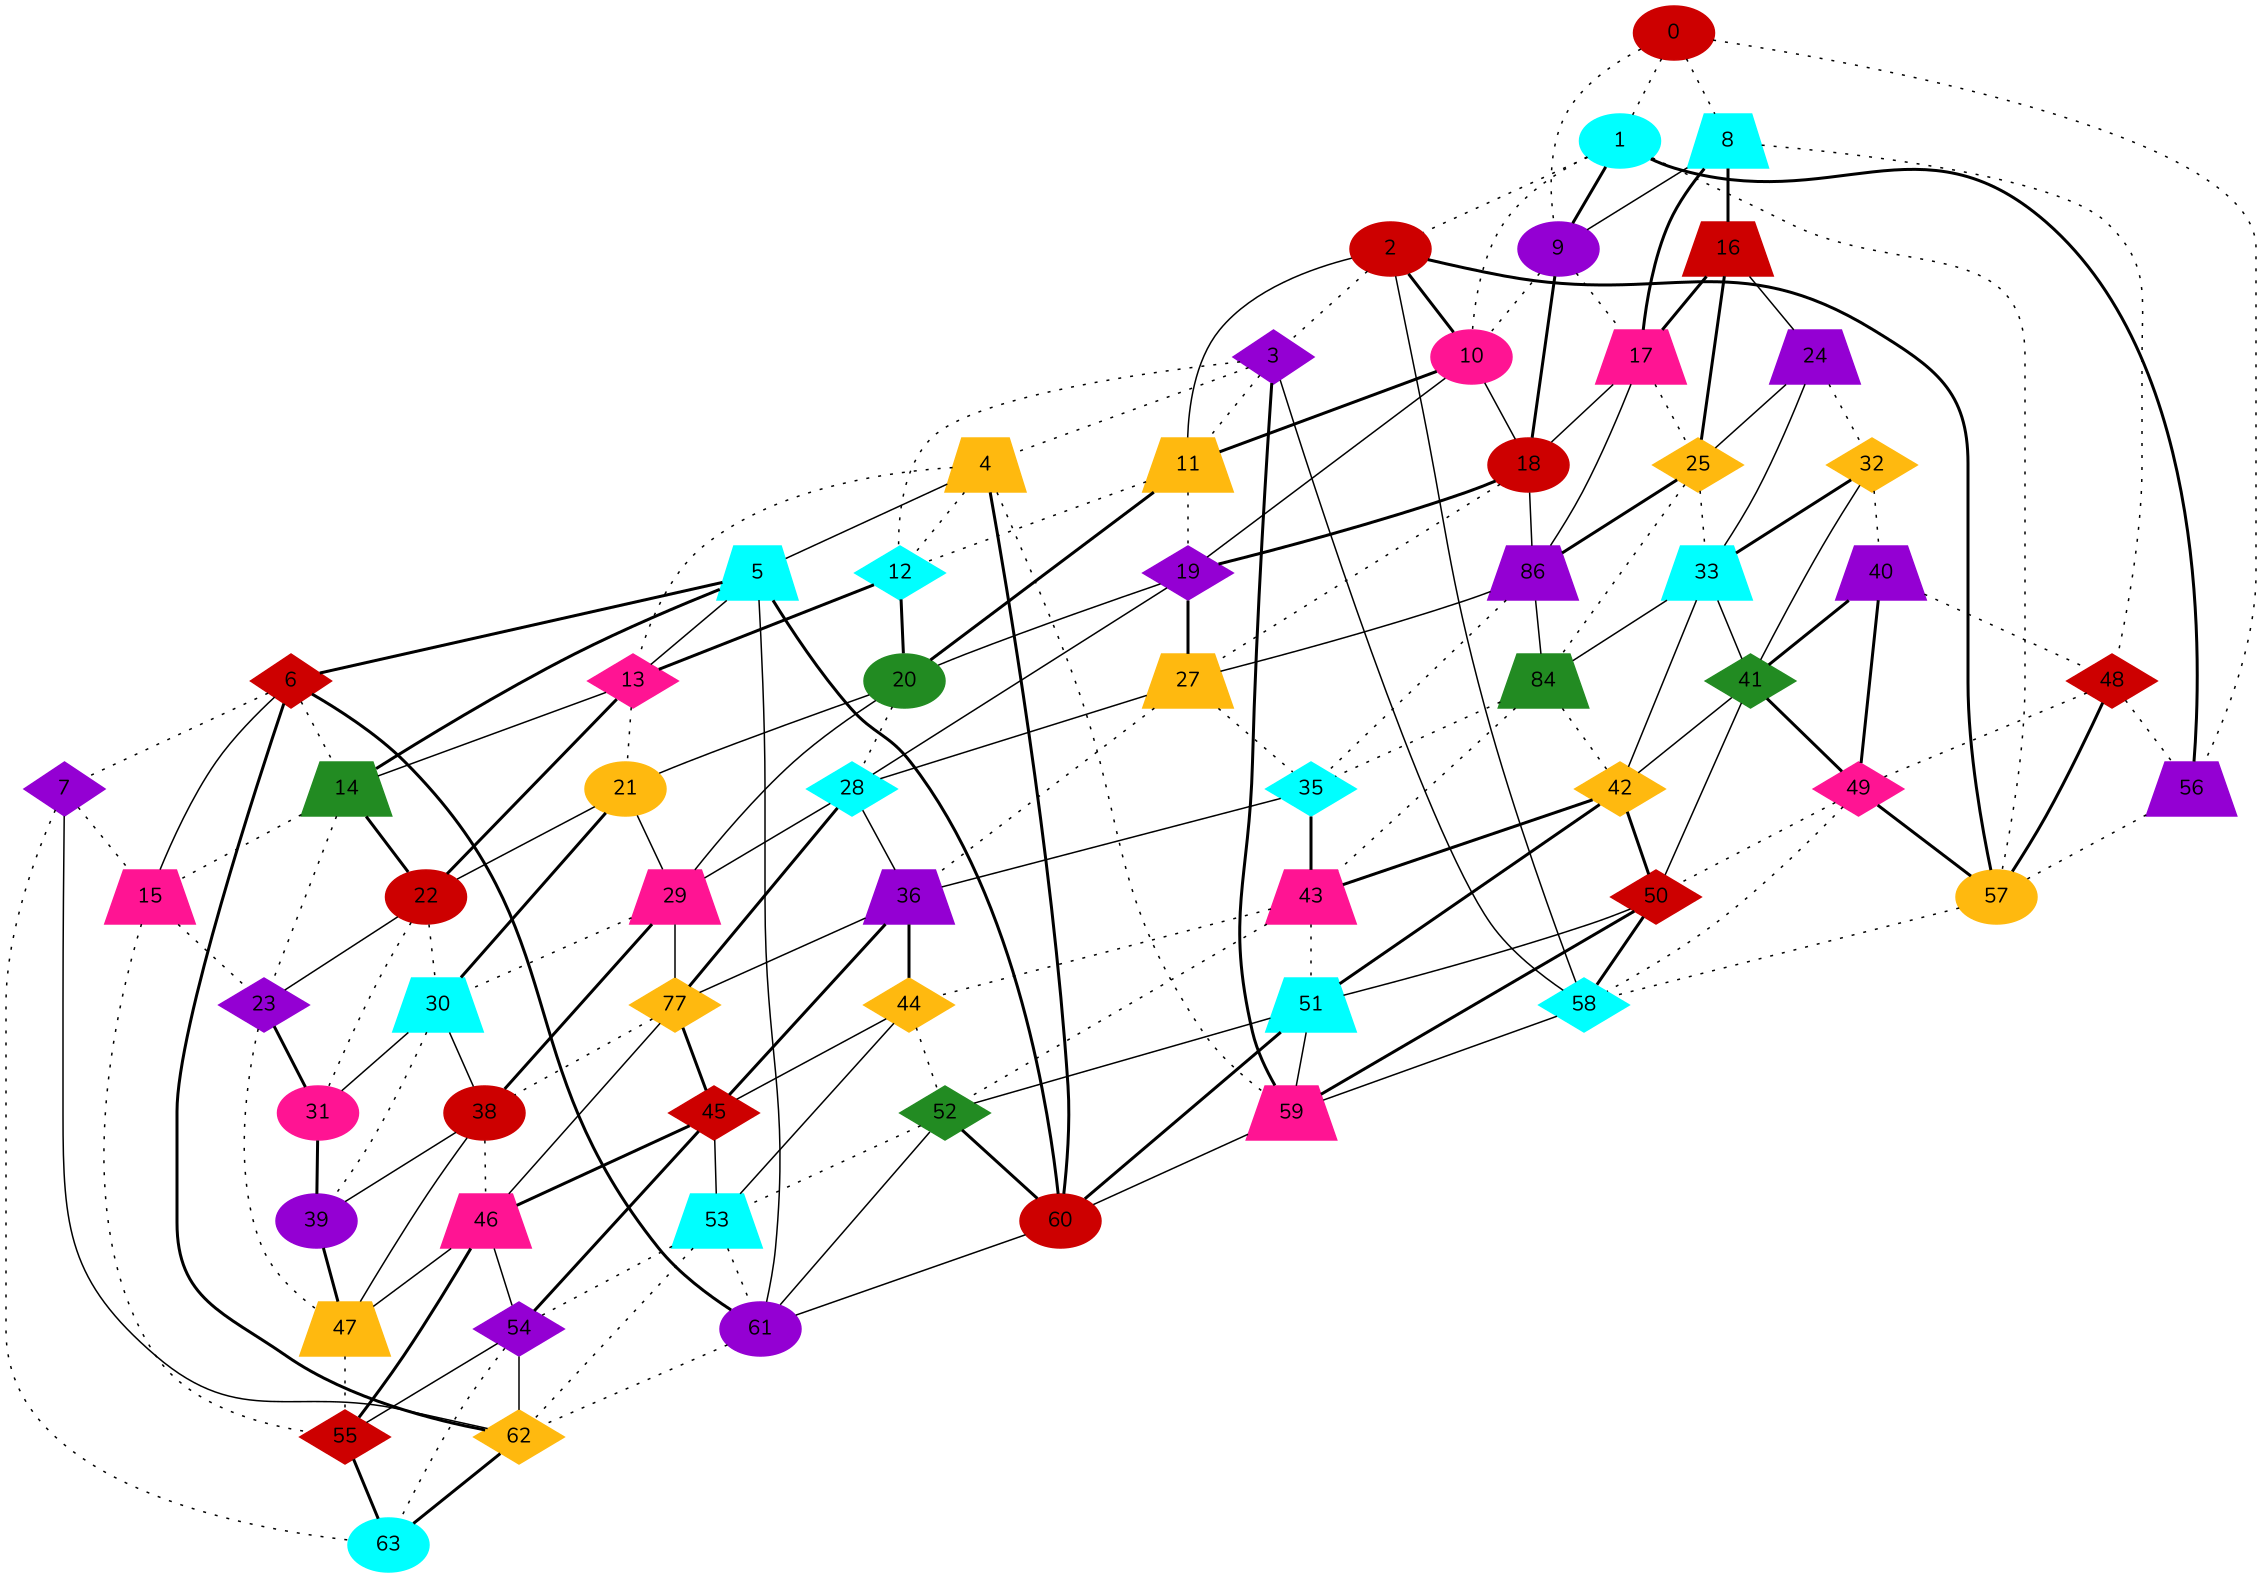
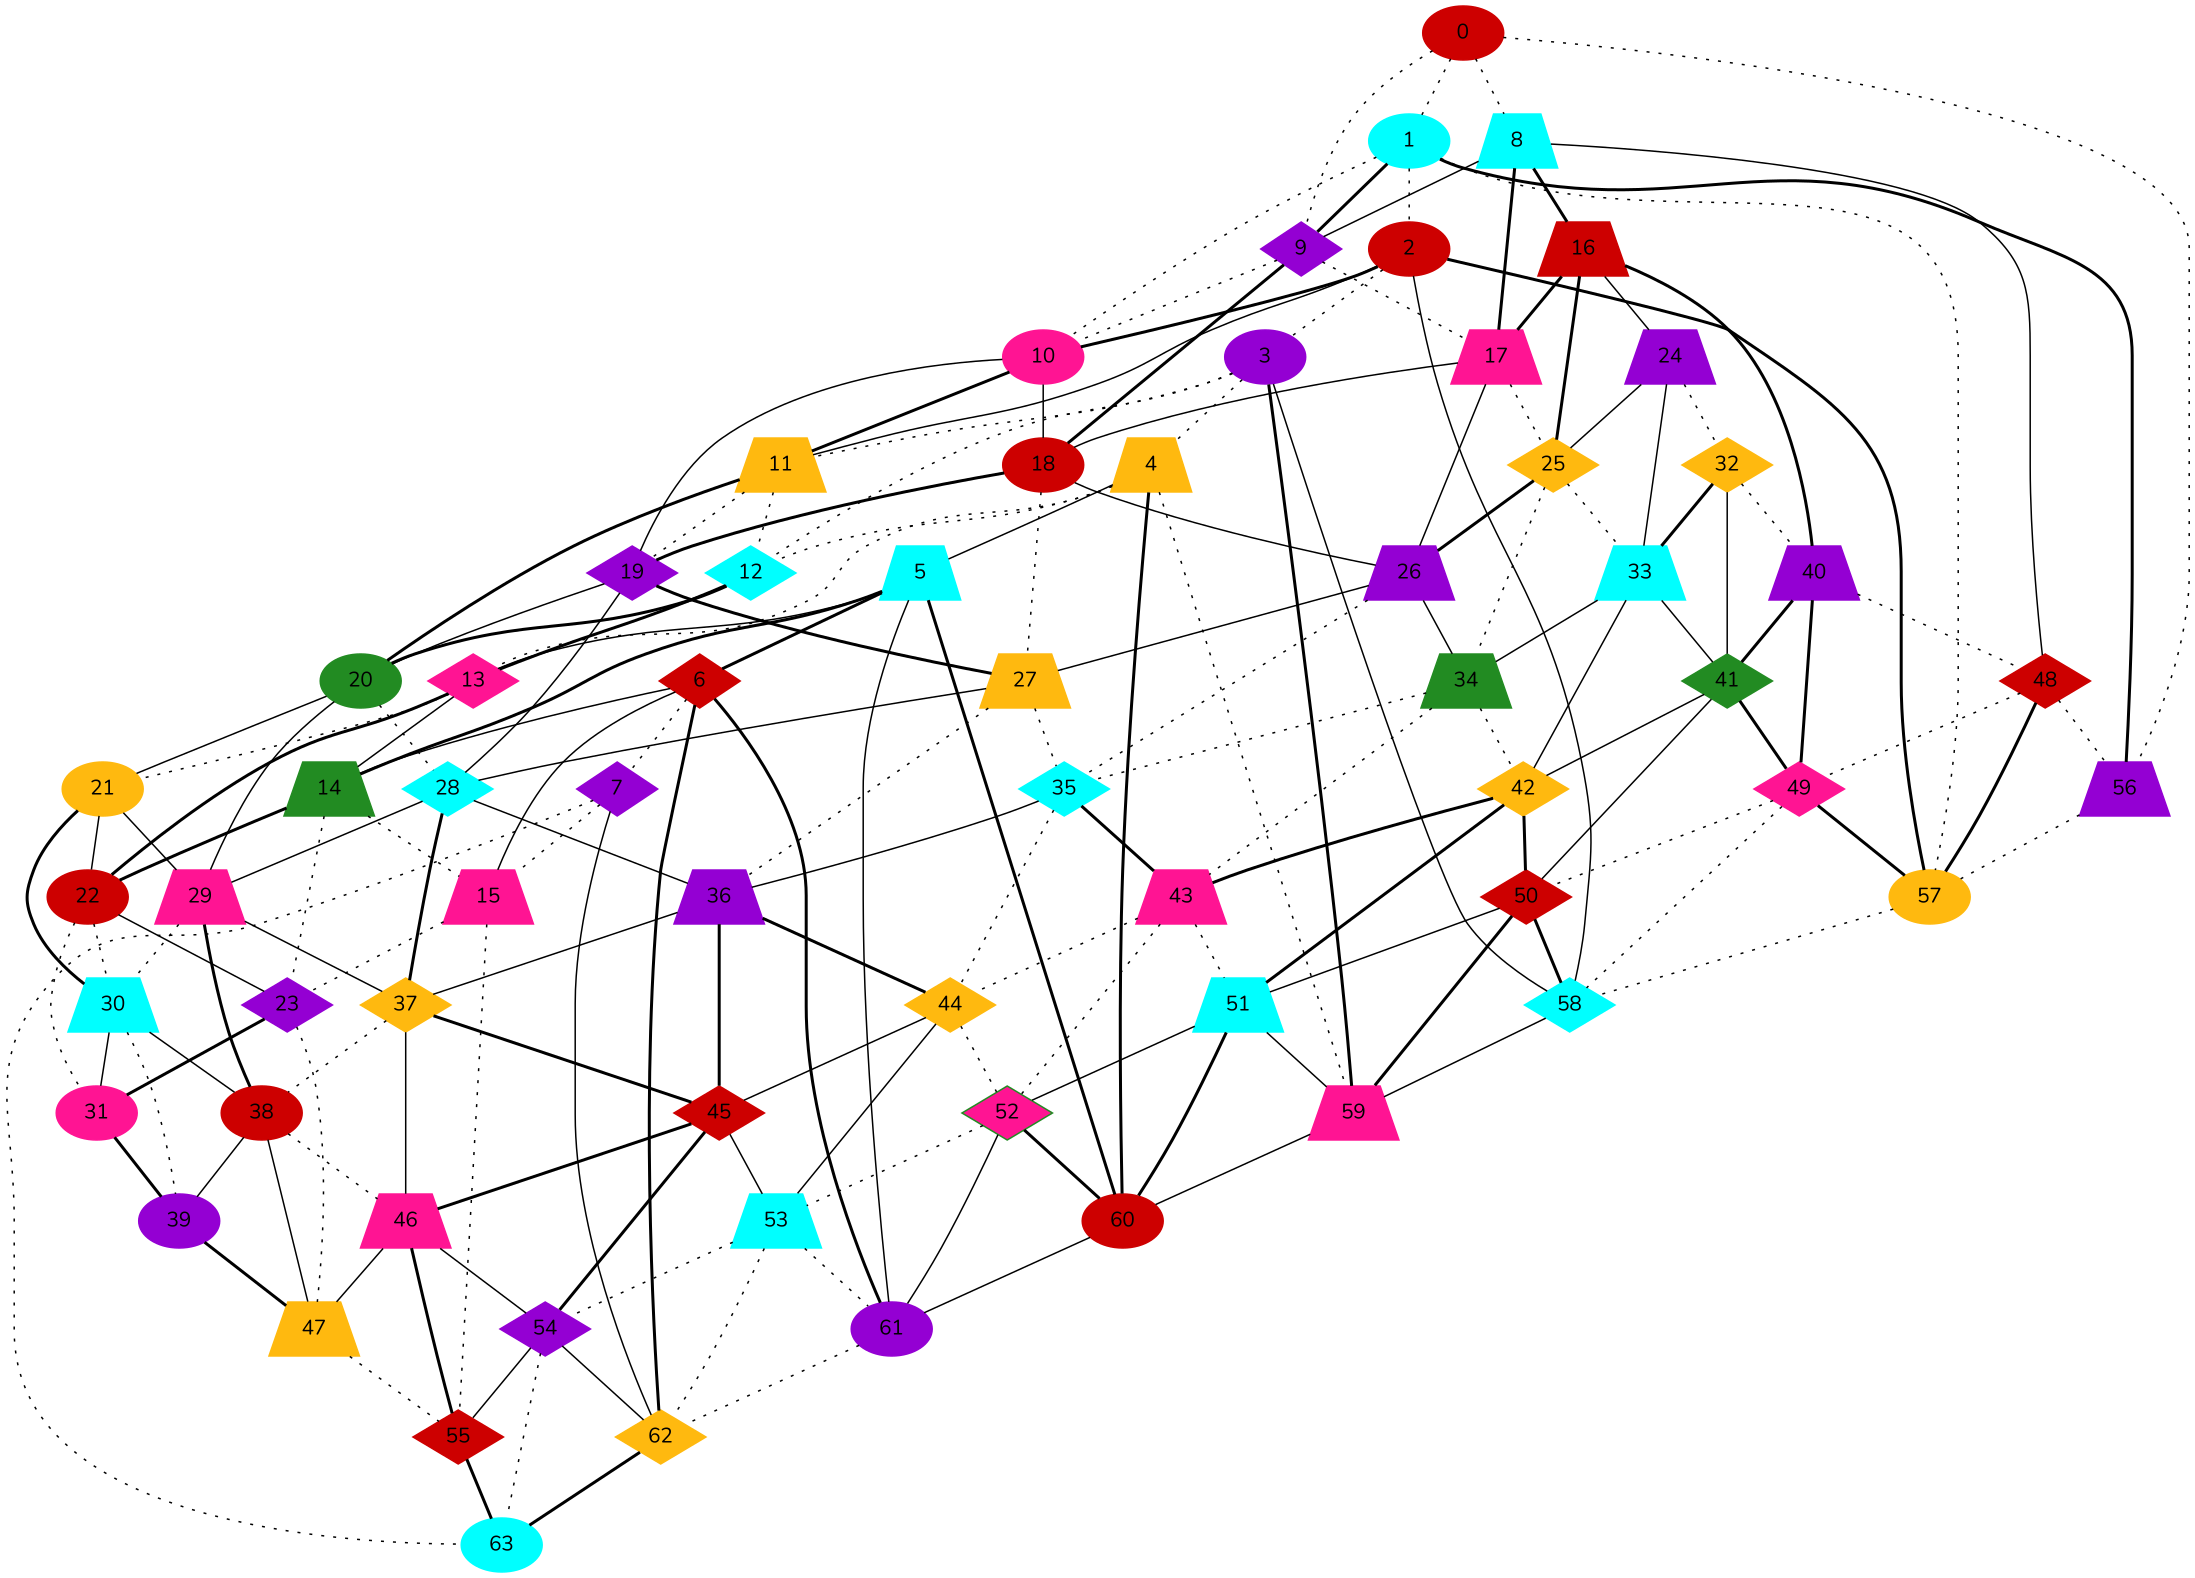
node "9": shape ellipse -> diamond
edge "8" -- "48": style dotted -> solid
node "3": shape diamond -> ellipse
edge "16" -- "40": added
node "86": label "86" -> "26"
node "84": label "84" -> "34"
edge "6" -- "14": style dotted -> solid
edge "35" -- "44": added
node "77": label "77" -> "37"
node "52": fillcolor forestgreen -> deeppink
